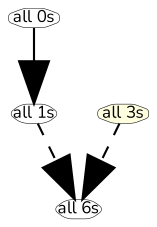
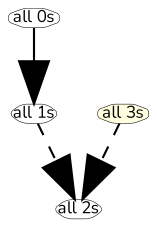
node "all 6s": label "all 6s" -> "all 2s"
